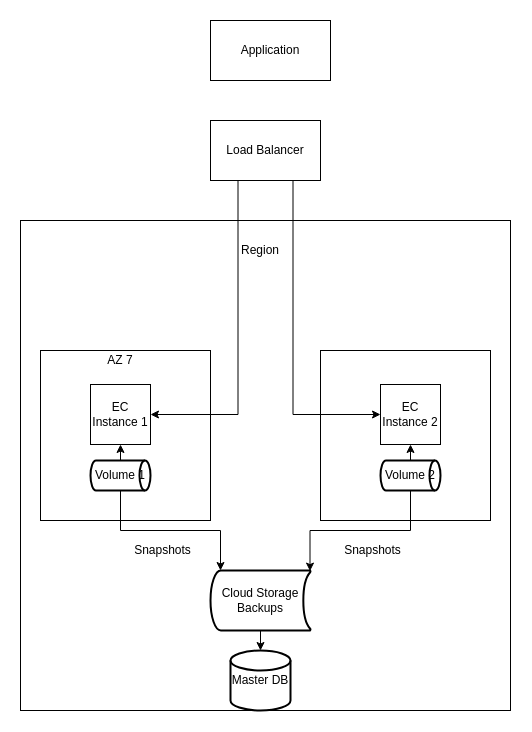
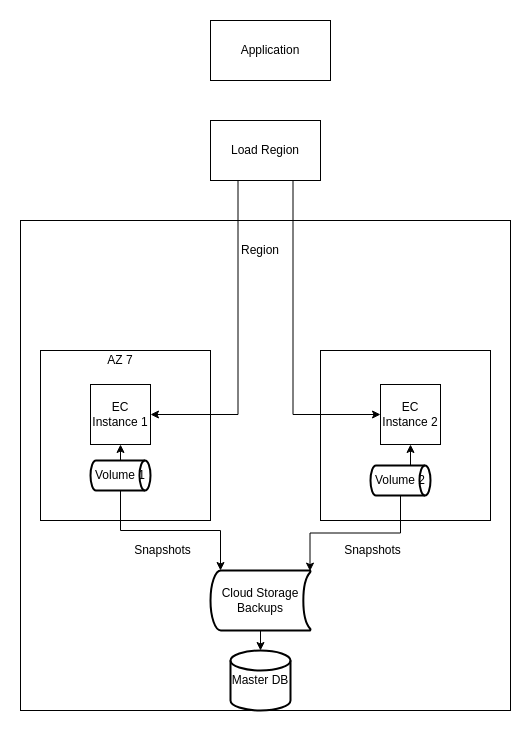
node "Load Balancer": label "Load Balancer" -> "Load Region"
node "Volume 2": moved (411, 476) -> (401, 481)
